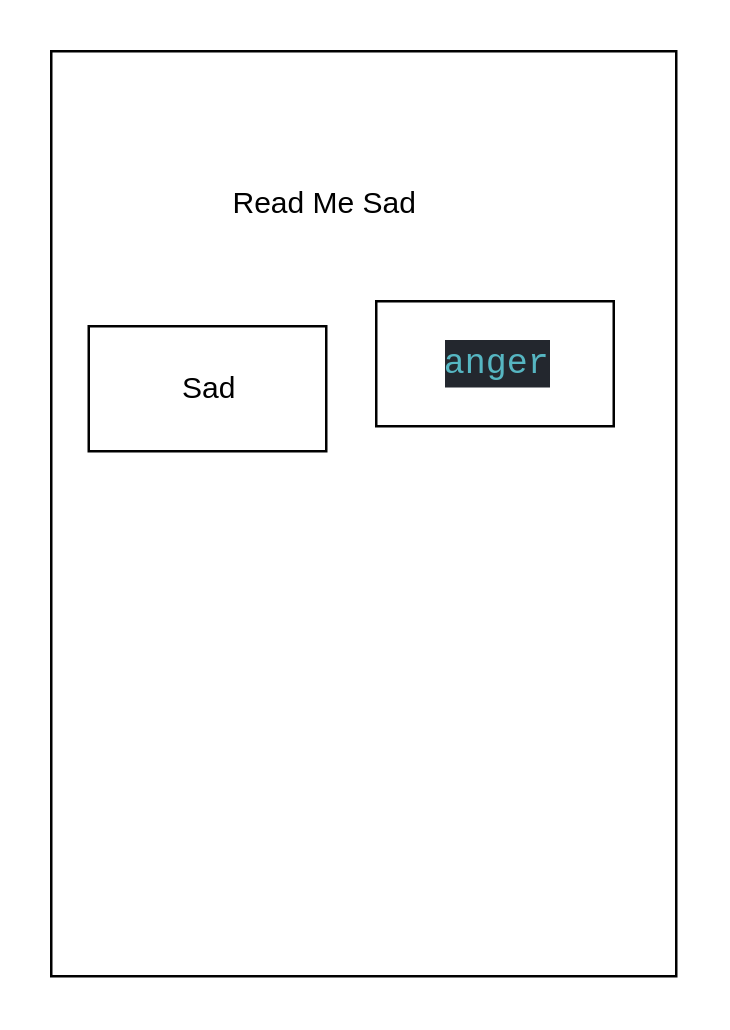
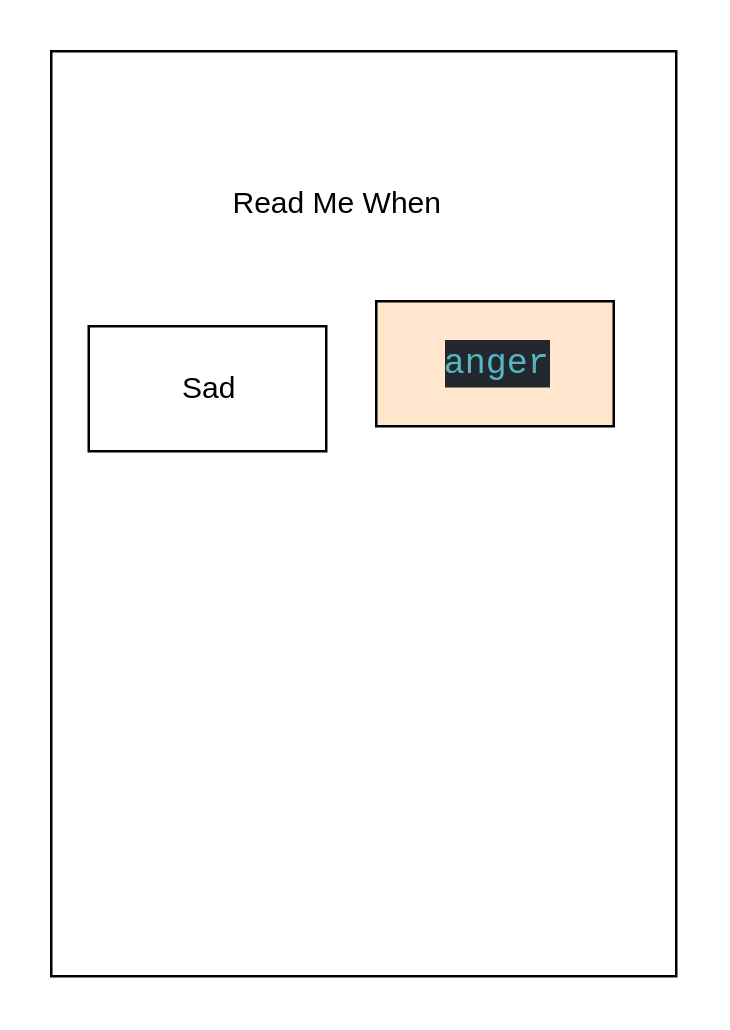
node "Read Me Sad": label "Read Me Sad" -> "Read Me When"
node "anger": fillcolor #ffffff -> #ffe6cc
